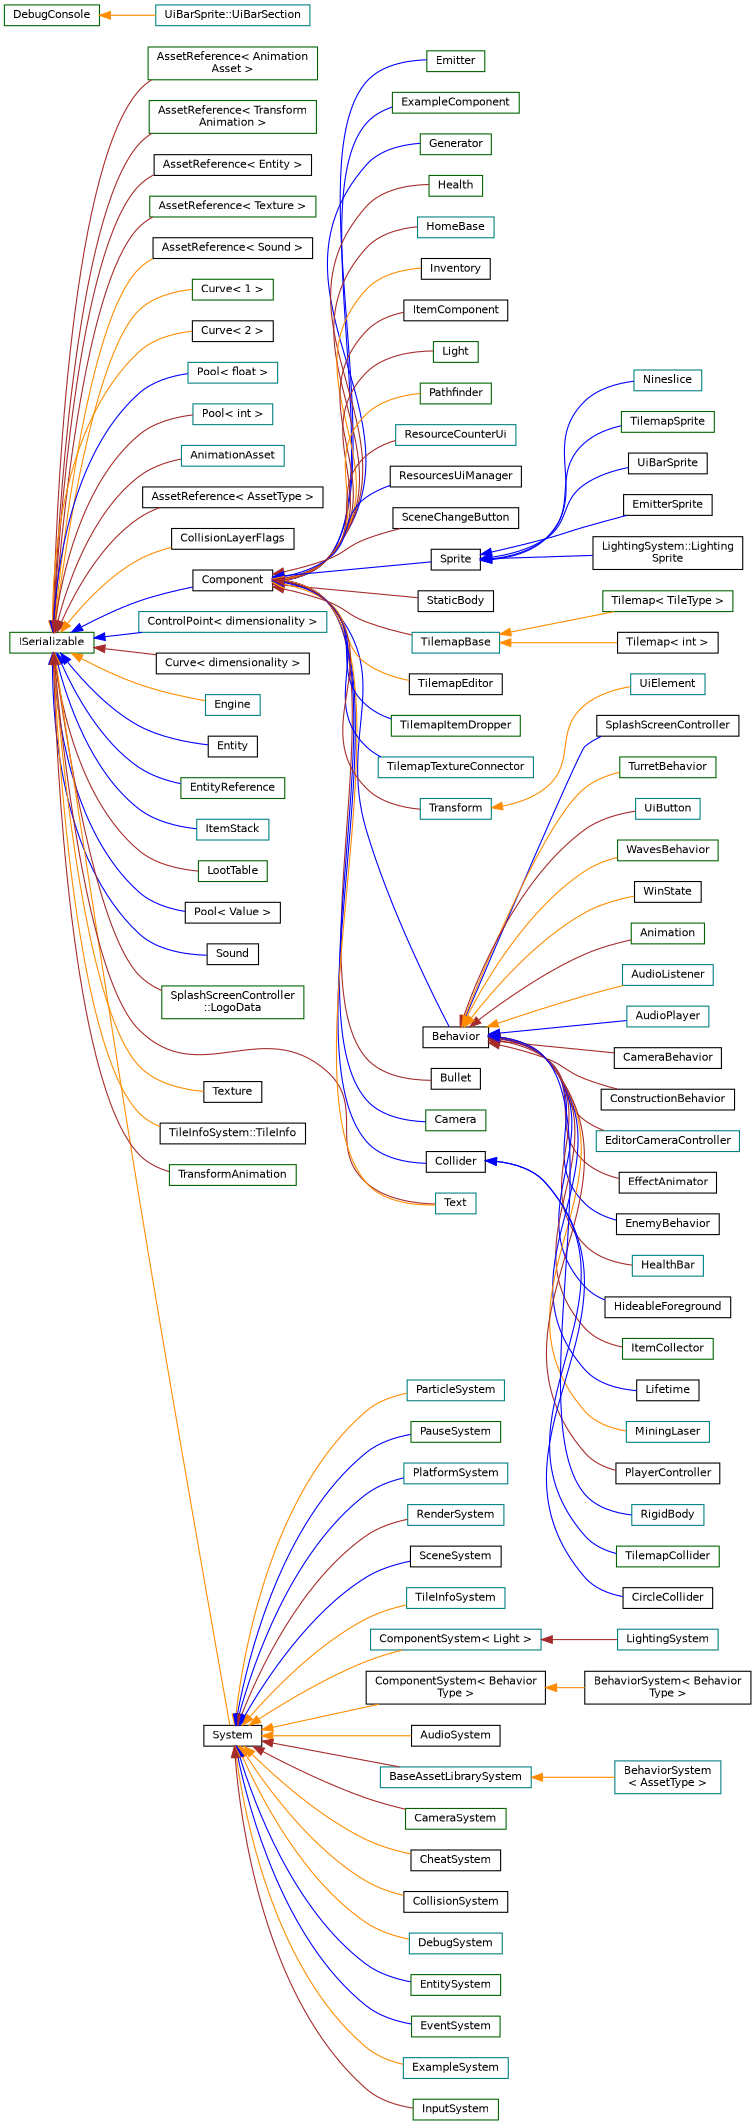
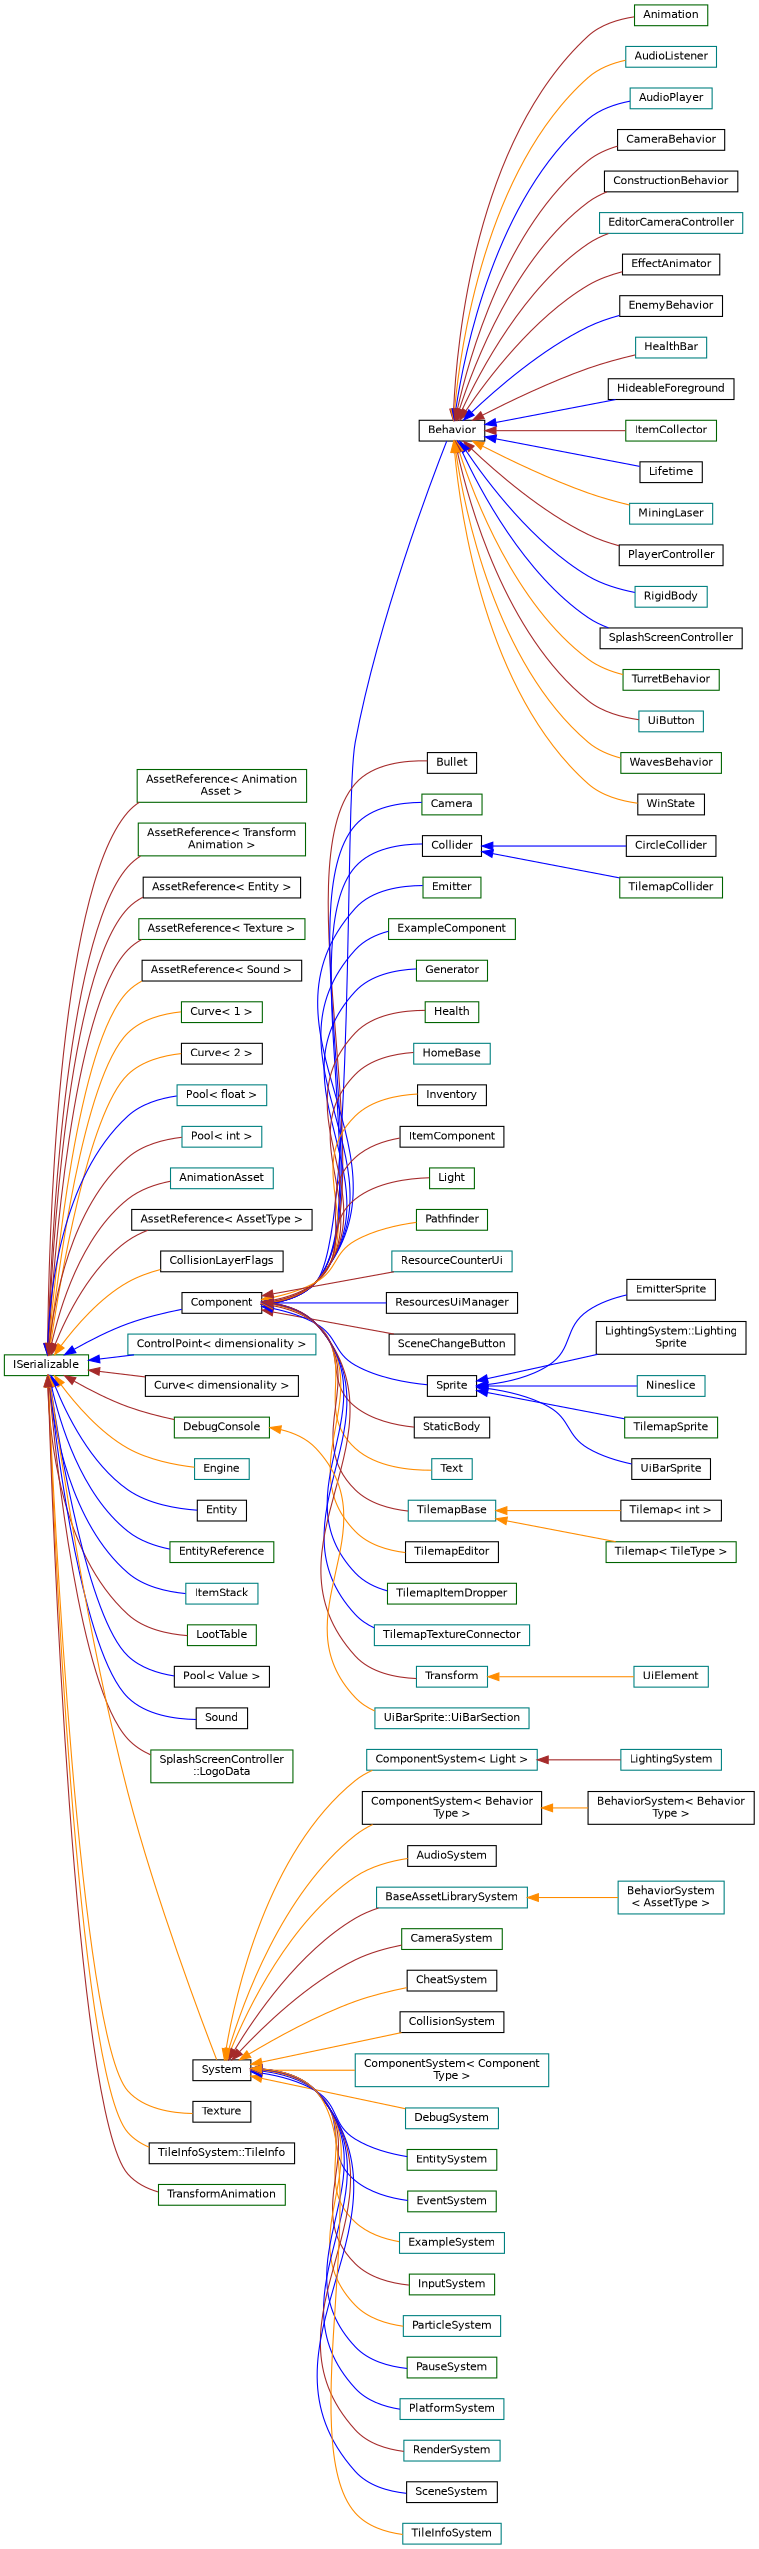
edge "Text" -> "ISerializable": now "DebugConsole" -> "ISerializable"
node "ComponentSystem< Component Type >": added
